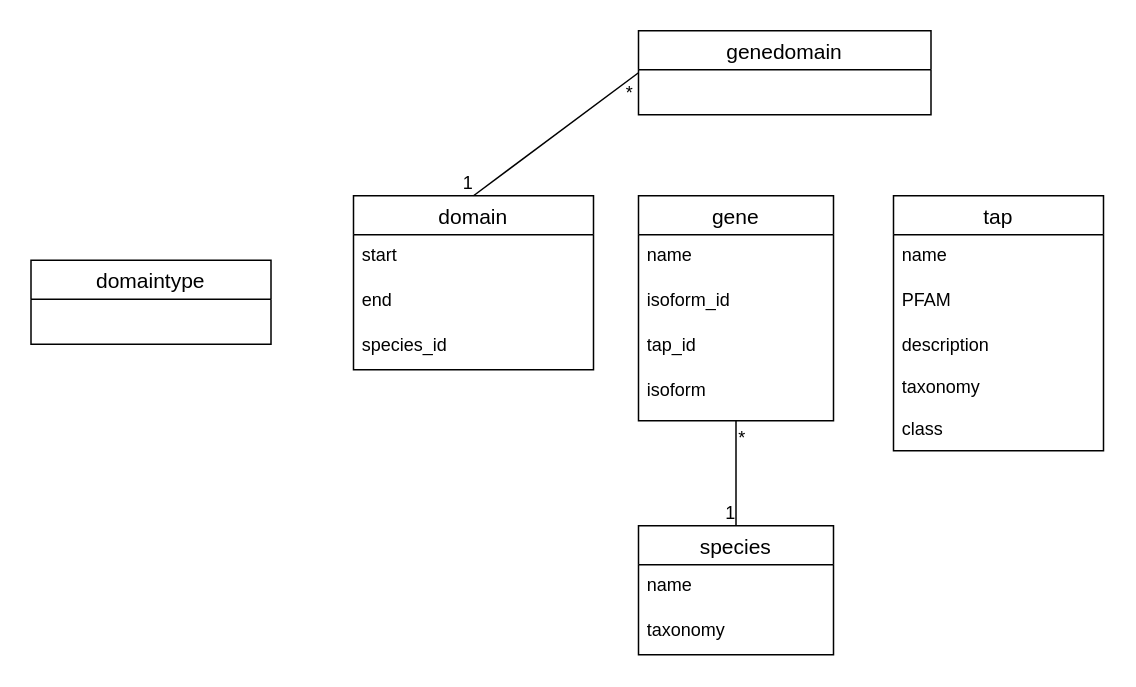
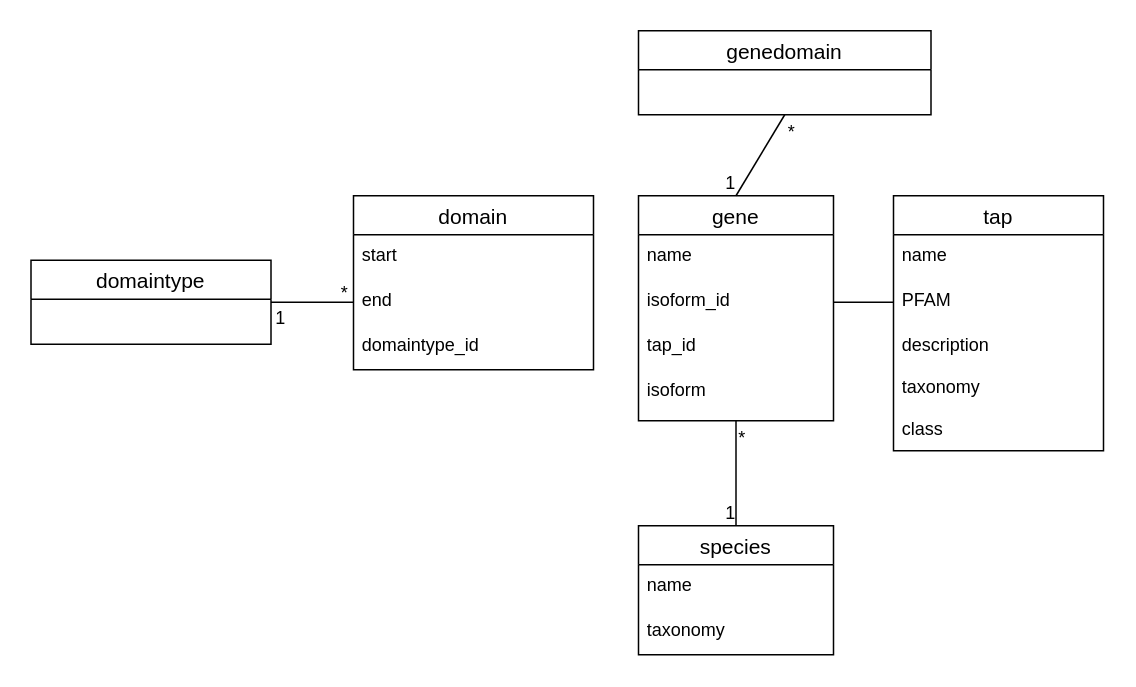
edge "genedomain" -- "domain": removed, labels "*", "1"
edge "genedomain" -- "gene": added, labels "*", "1"
edge "domaintype" -- "end": added, labels "1", "*"
edge "isoform_id" -- "PFAM": added
node "species_id": label "species_id" -> "domaintype_id"
